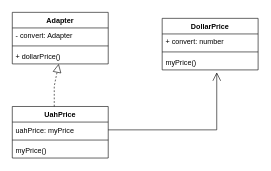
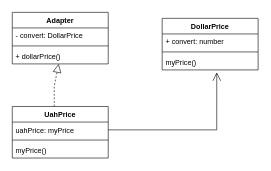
node "- convert: Adapter": label "- convert: Adapter" -> "- convert: DollarPrice"
